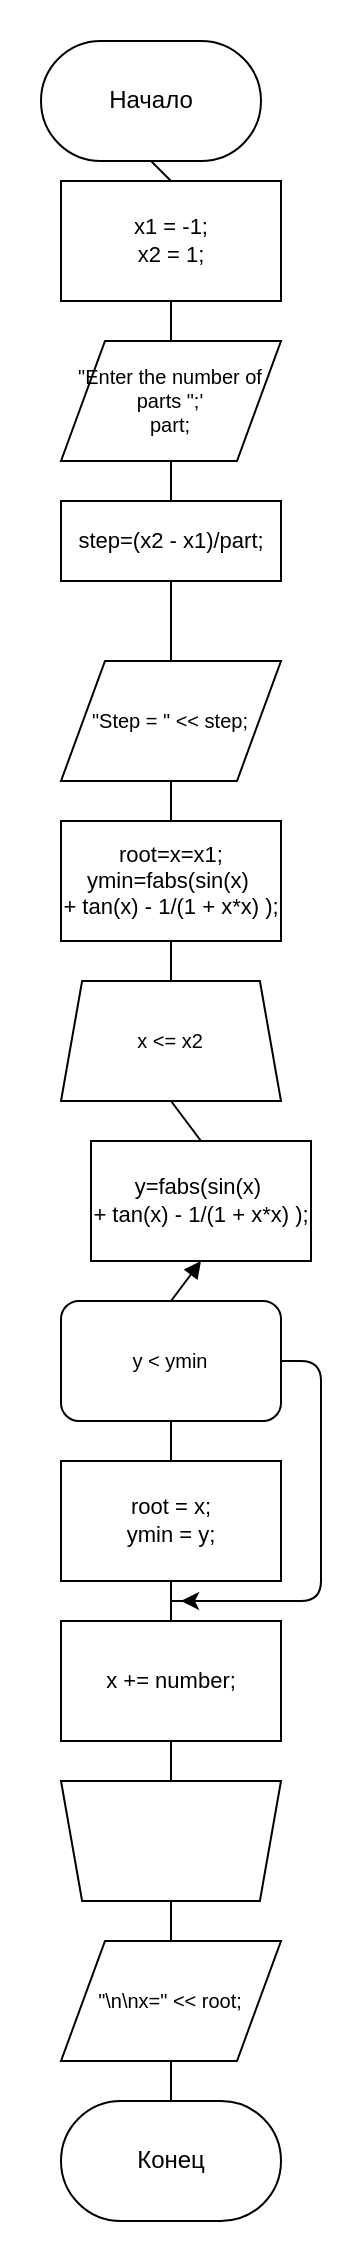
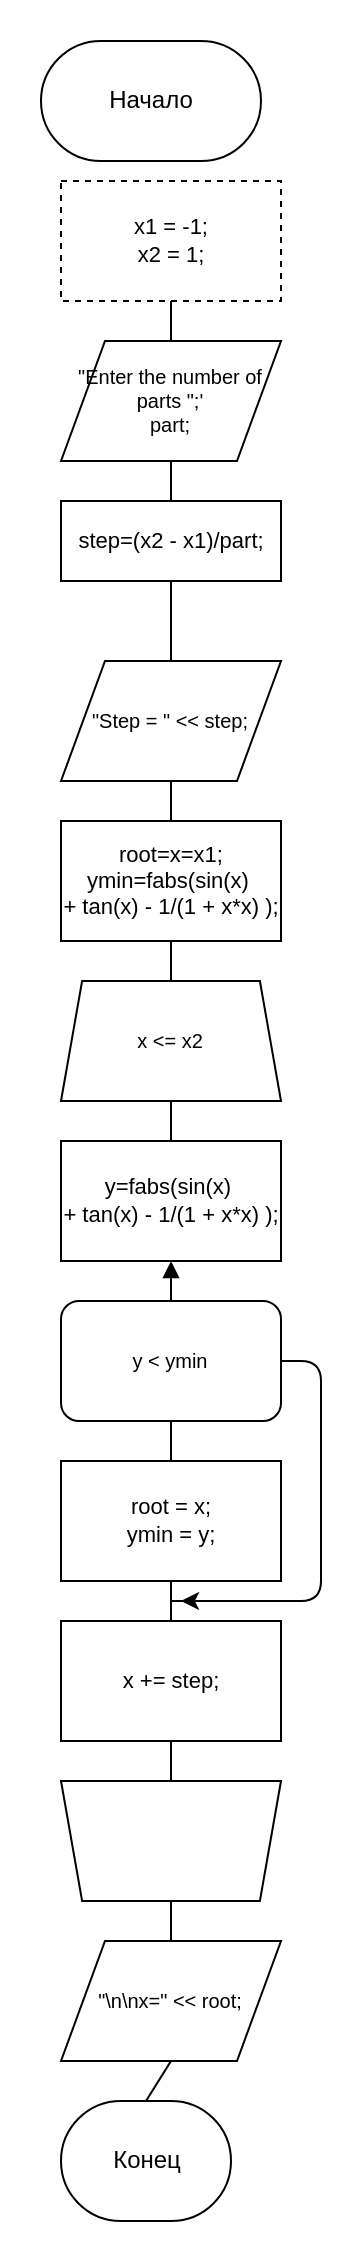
edge "Начало" -- "x1 = -1; x2 = 1;": removed
node "x1 = -1; x2 = 1;": style solid -> dashed
node "y=fabs(sin(x) + tan(x) - 1/(1 + x*x) );": moved (201, 1201) -> (171, 1201)
node "x += number;": label "x += number;" -> "x += step;"
node "Конец": size 220x120 -> 170x120
